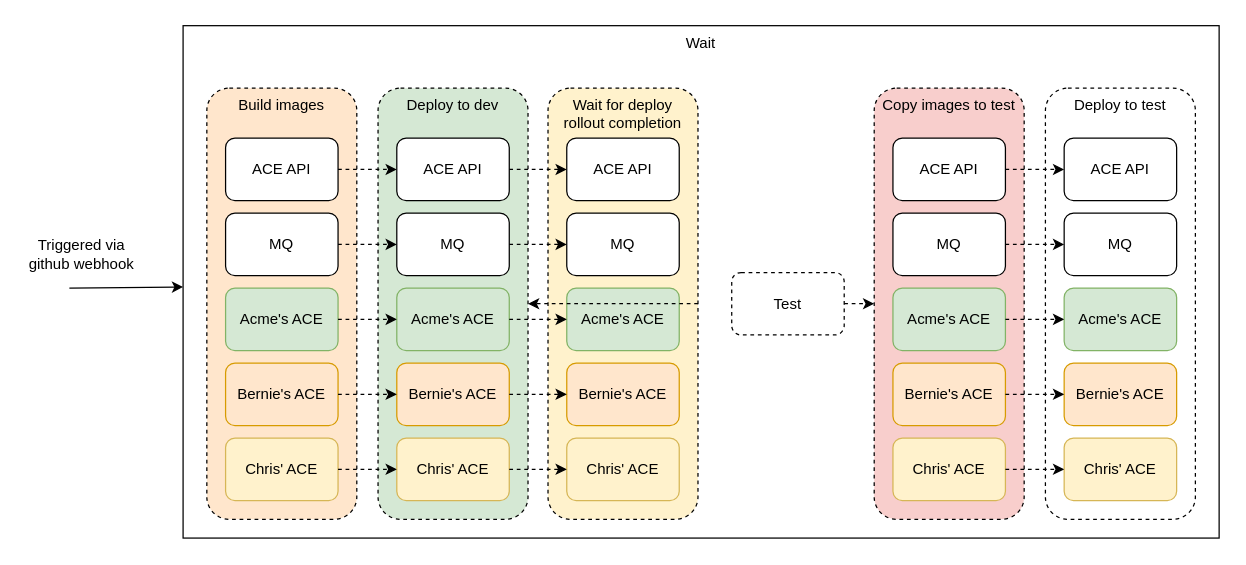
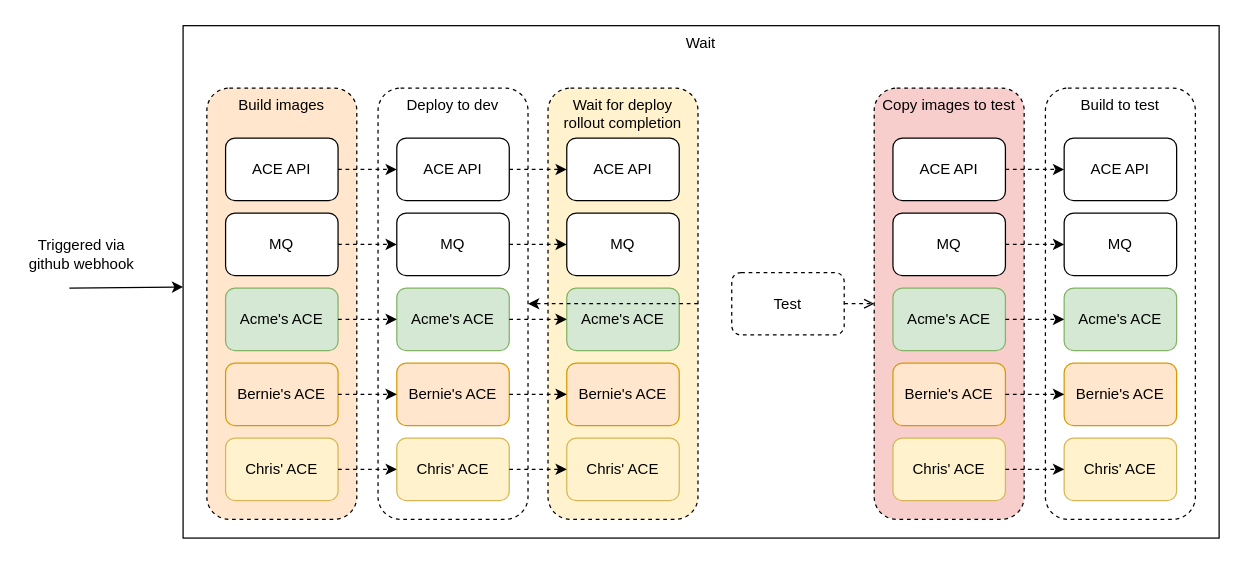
node "Deploy to dev": fillcolor #d5e8d4 -> #ffffff
node "Deploy to test": label "Deploy to test" -> "Build to test"
edge "Test" -> "Copy images to test": arrowhead classic -> open
